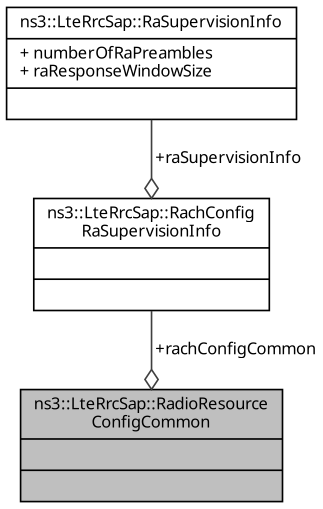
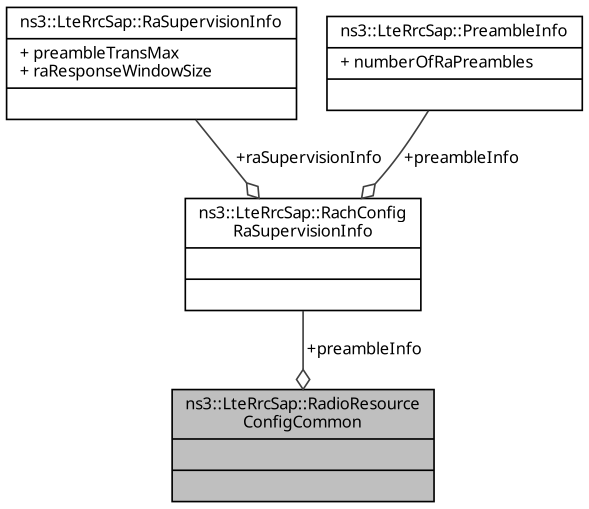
node "ns3::LteRrcSap::RaSupervisionInfo": text "+ numberOfRaPreambles" -> "+ preambleTransMax"
node "ns3::LteRrcSap::PreambleInfo": added
edge "ns3::LteRrcSap::RachConfig" -> "ns3::LteRrcSap::RadioResource": label " +rachConfigCommon" -> " +preambleInfo"
